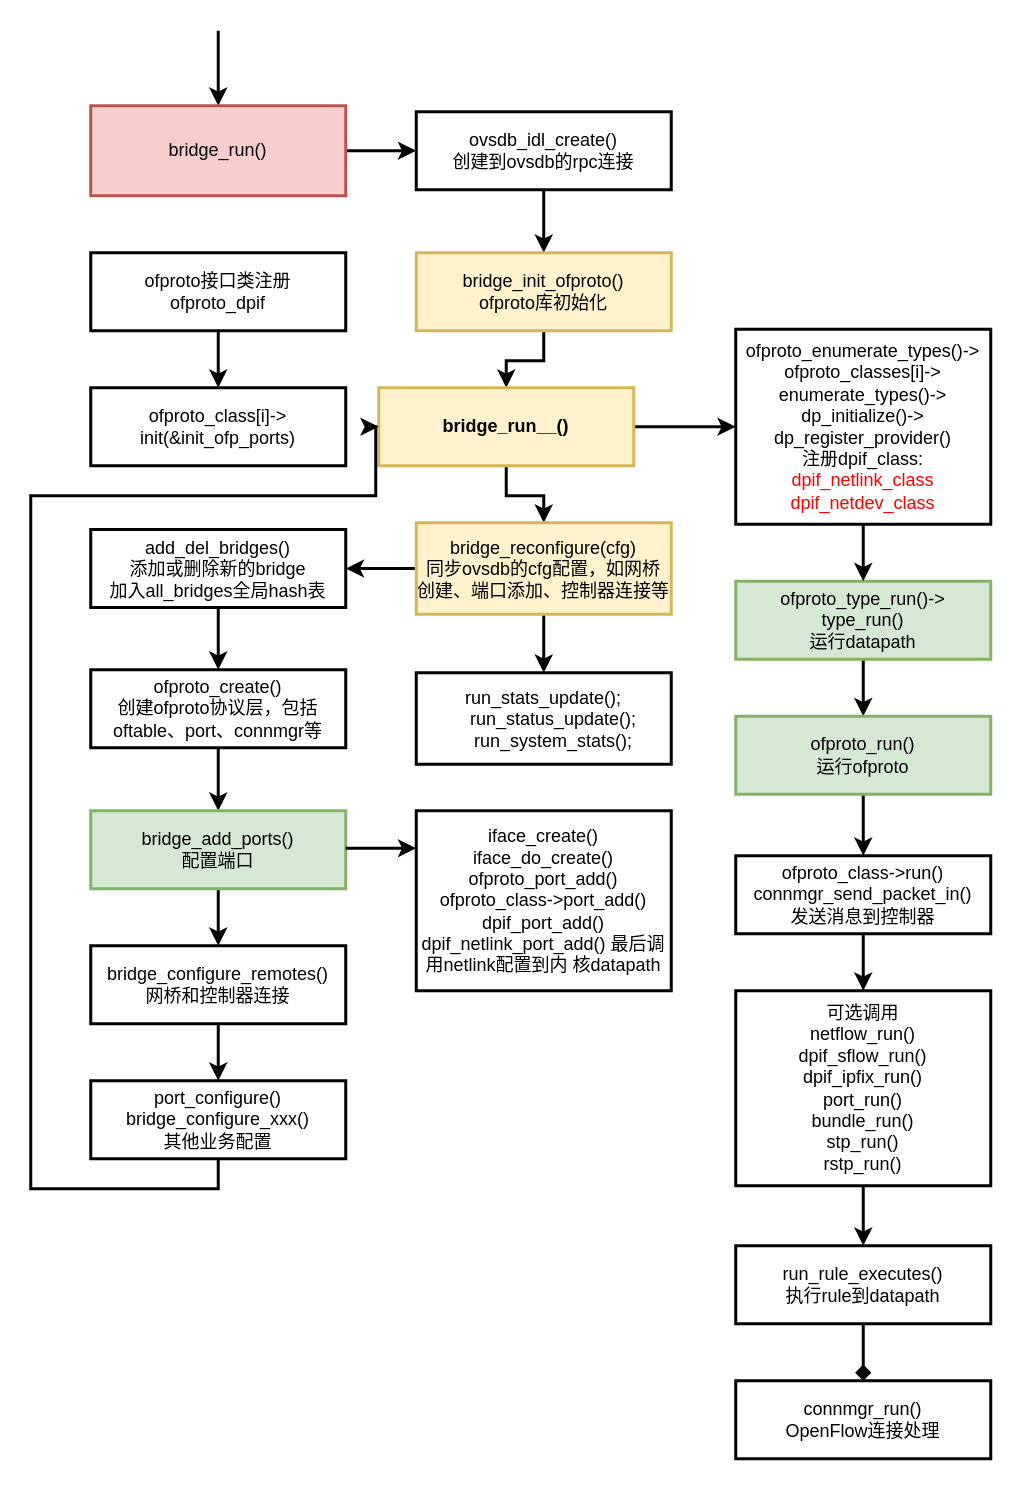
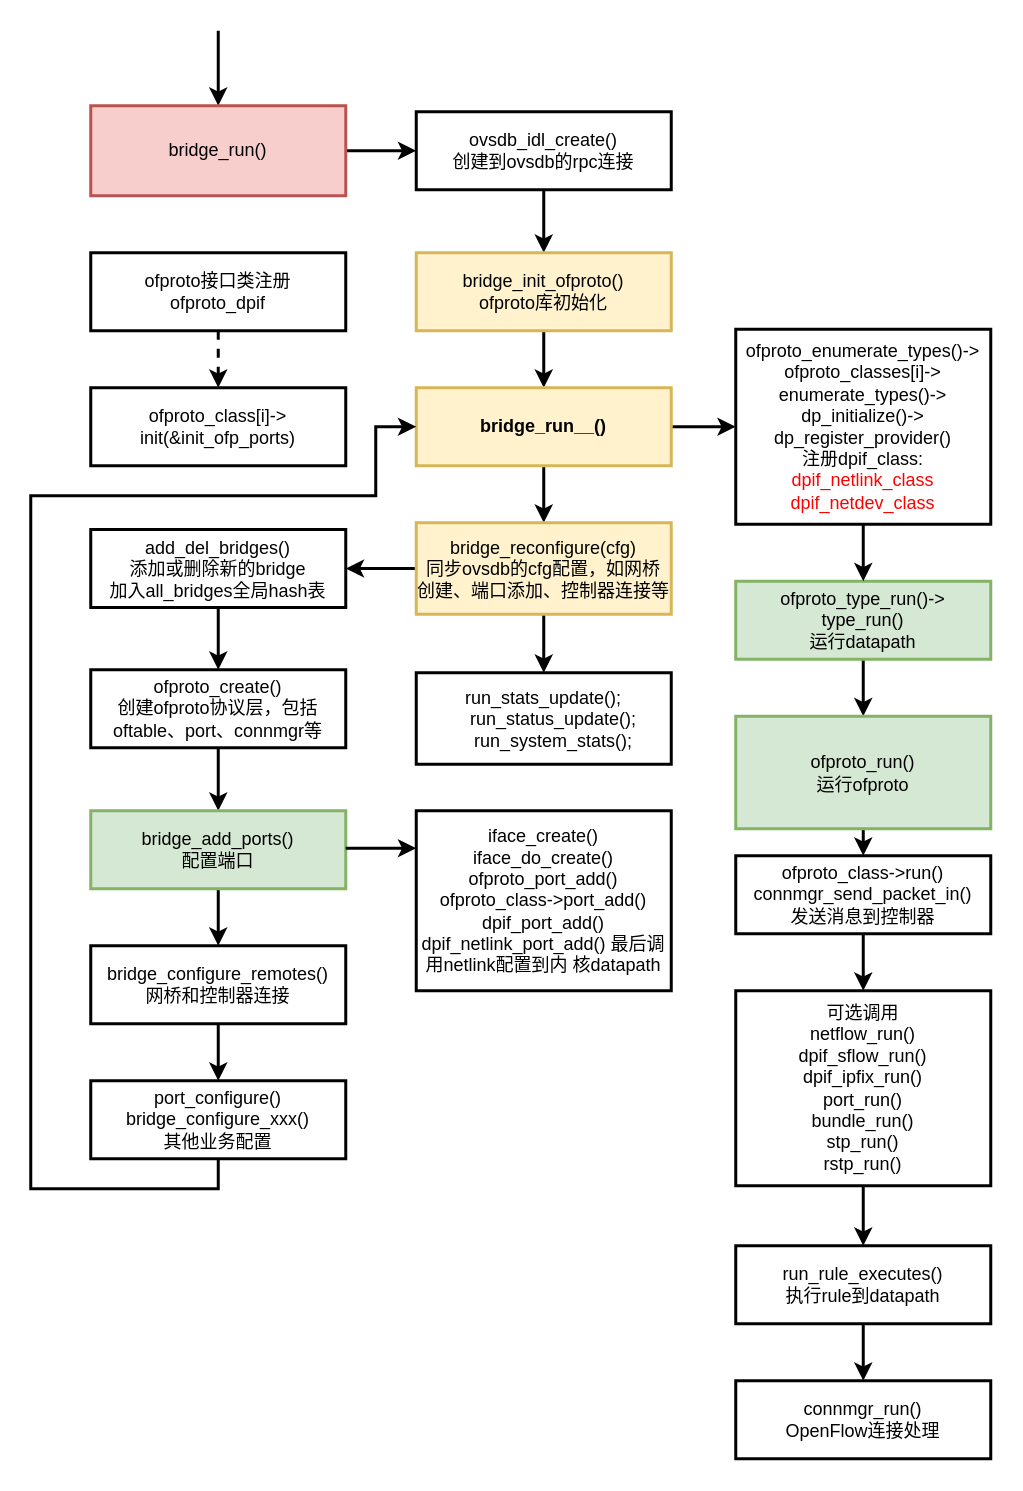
edge "ofproto接口类注册 ofproto_dpif" -> "ofproto_class[i]-> init(&init_ofp_ports)": style solid -> dashed
node "bridge_run__()": moved (506, 427) -> (544, 427)
node "ofproto_run() 运行ofproto": size 255x78 -> 255x113
edge "run_rule_executes() 执行rule到datapath" -> "connmgr_run() OpenFlow连接处理": arrowhead diamond -> classic
